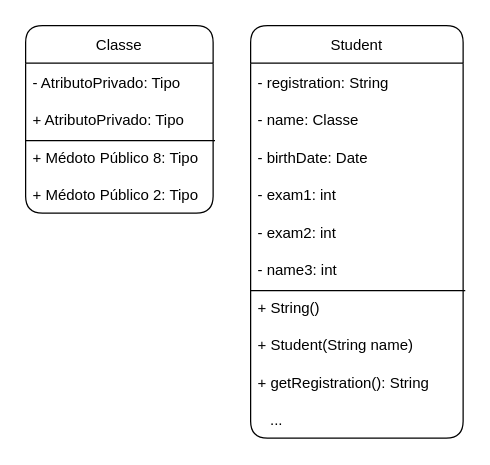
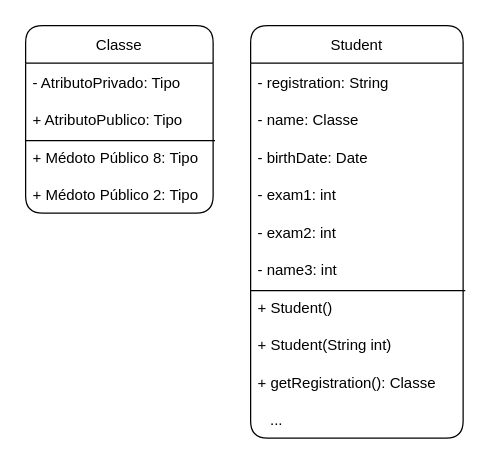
node "+ AtributoPrivado: Tipo": label "+ AtributoPrivado: Tipo" -> "+ AtributoPublico: Tipo"
node "+ String()": label "+ String()" -> "+ Student()"
node "+ Student(String name)": label "+ Student(String name)" -> "+ Student(String int)"
node "+ getRegistration(): String": label "+ getRegistration(): String" -> "+ getRegistration(): Classe"
